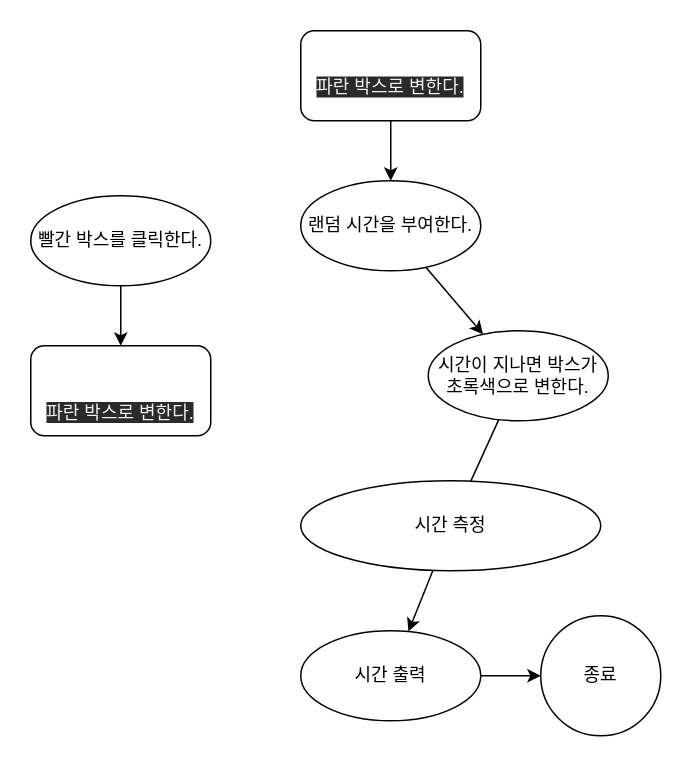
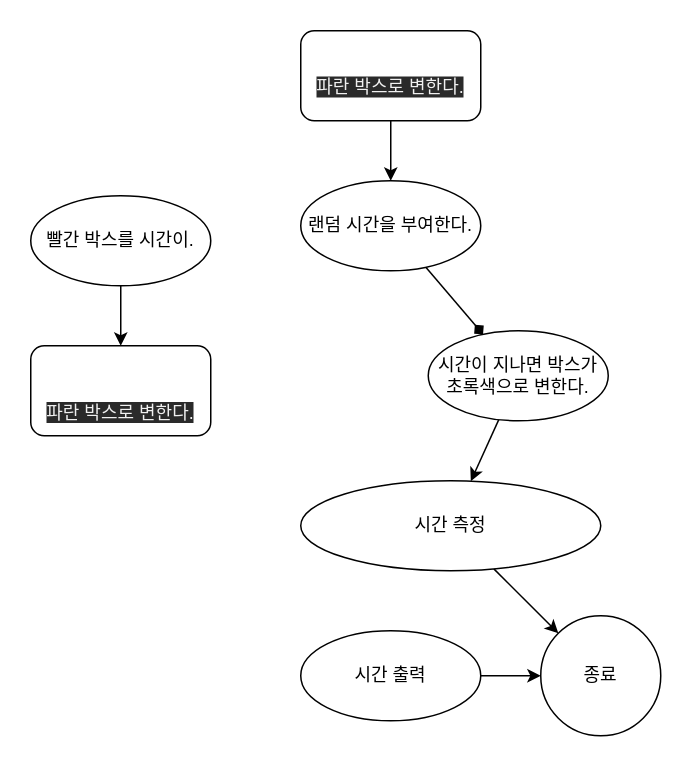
node "빨간 박스를 클릭한다.": label "빨간 박스를 클릭한다." -> "빨간 박스를 시간이."
edge "랜덤 시간을 부여한다." -> "시간이 지나면 박스가 초록색으로 변한다.": arrowhead classic -> diamond
edge "시간이 지나면 박스가 초록색으로 변한다." -- "시간 측정": arrowhead none -> classic
edge "시간 측정" -> "시간 출력": now "시간 측정" -> "종료"
